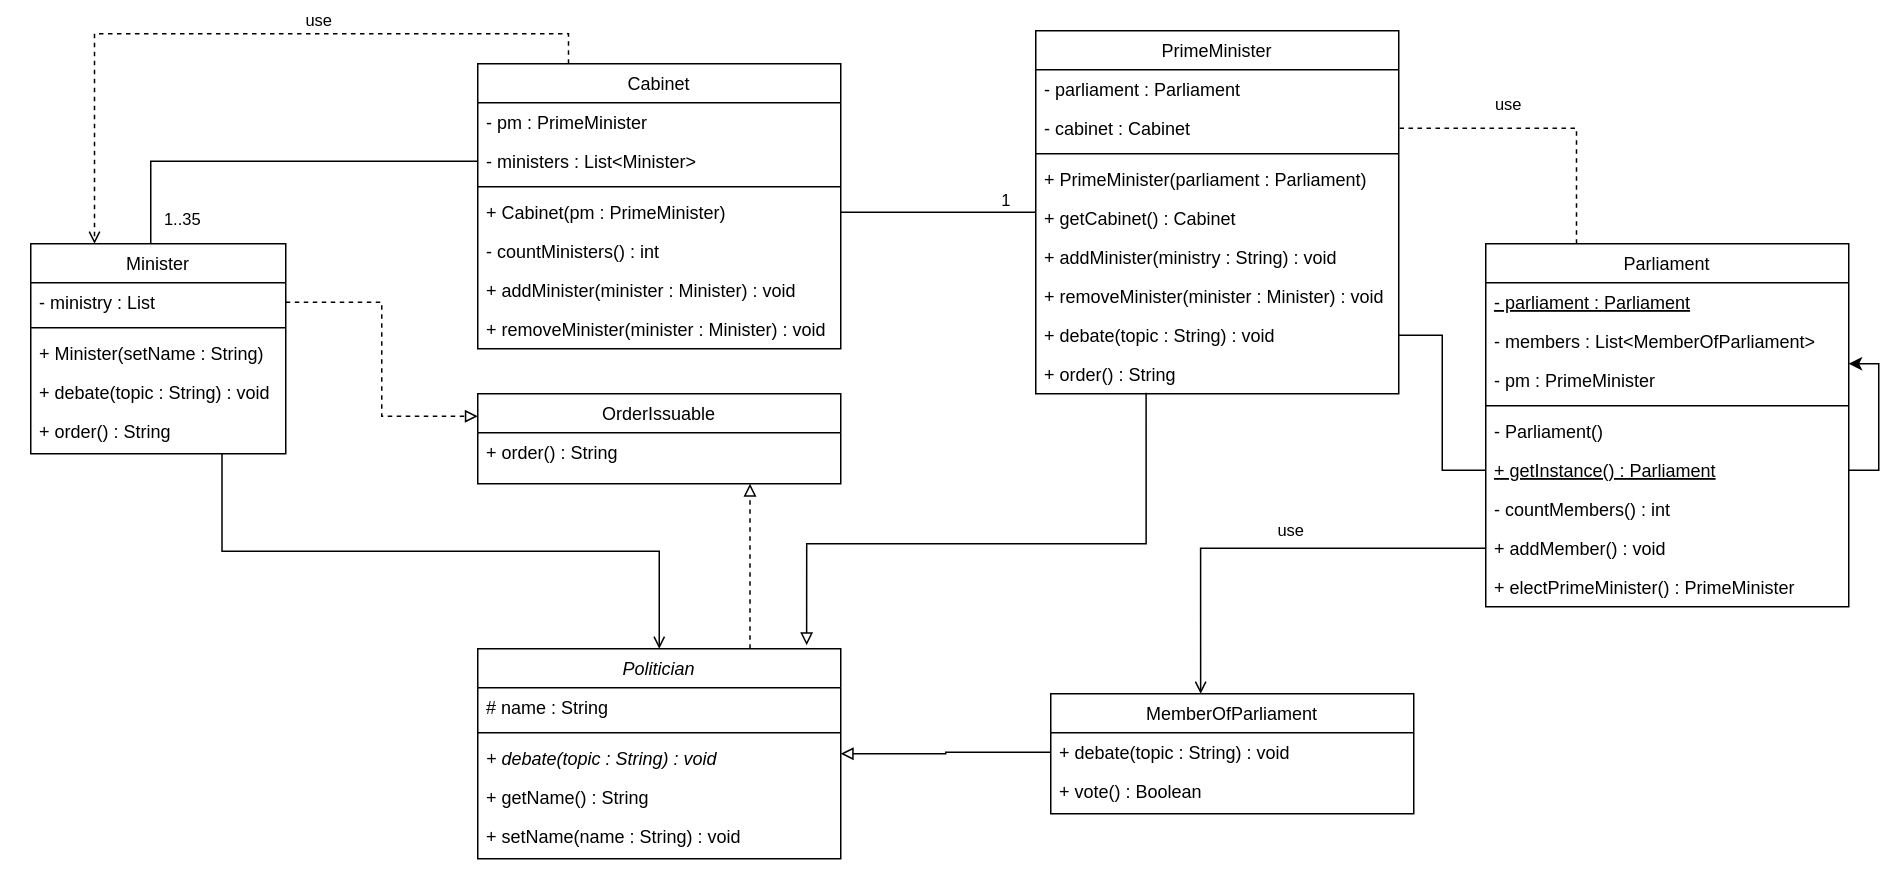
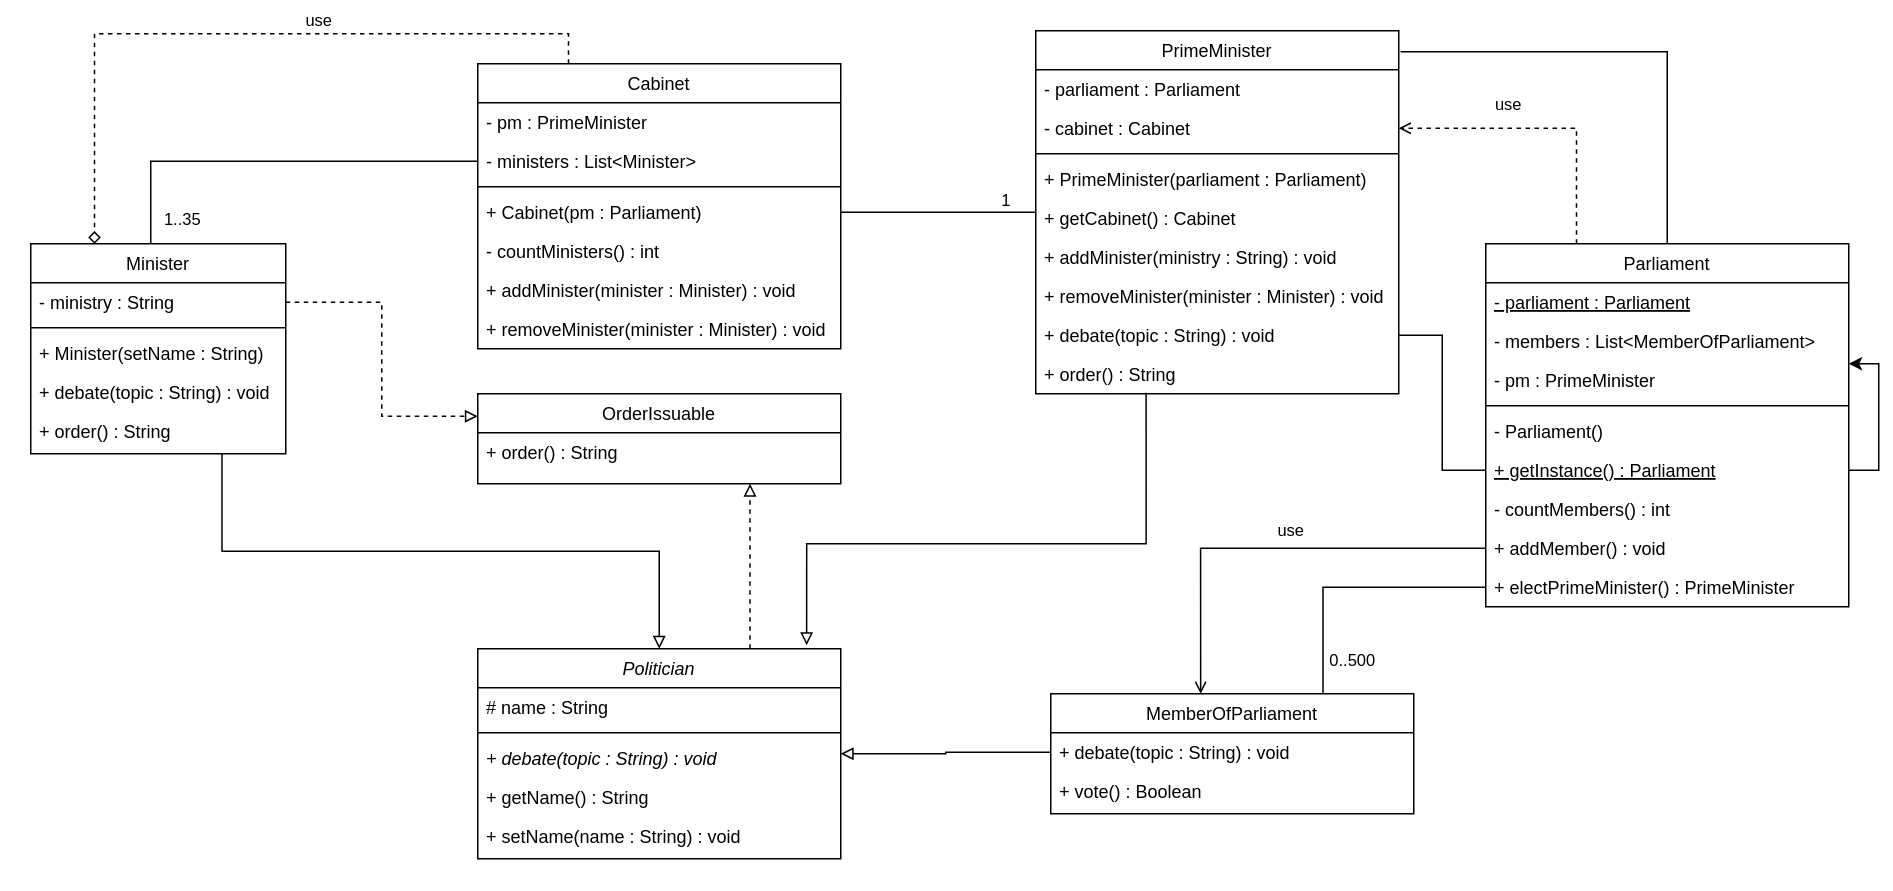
edge "PrimeMinister" -- "Parliament": added
edge "- cabinet : Cabinet" -- "Parliament": arrowhead none -> open
node "+ Cabinet(pm : PrimeMinister)": label "+ Cabinet(pm : PrimeMinister)" -> "+ Cabinet(pm : Parliament)"
edge "Cabinet" -> "Minister": arrowhead open -> diamond
node "- ministry : List": label "- ministry : List" -> "- ministry : String"
edge "+ electPrimeMinister() : PrimeMinister" -- "MemberOfParliament": added, label "0..500"
edge "Minister" -> "Politician": arrowhead open -> block
